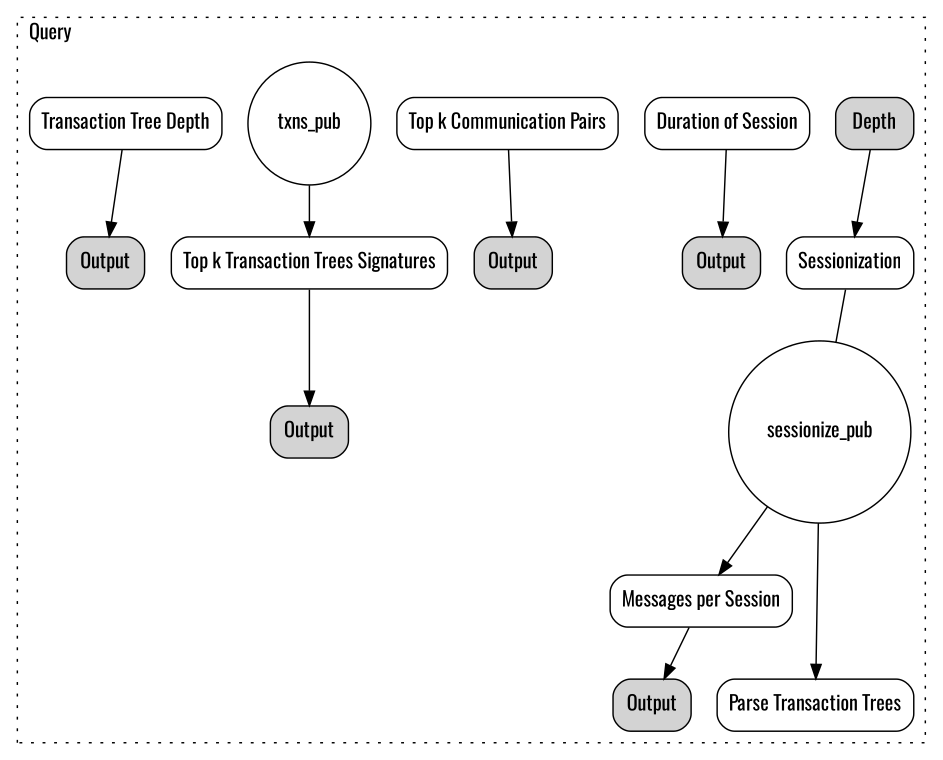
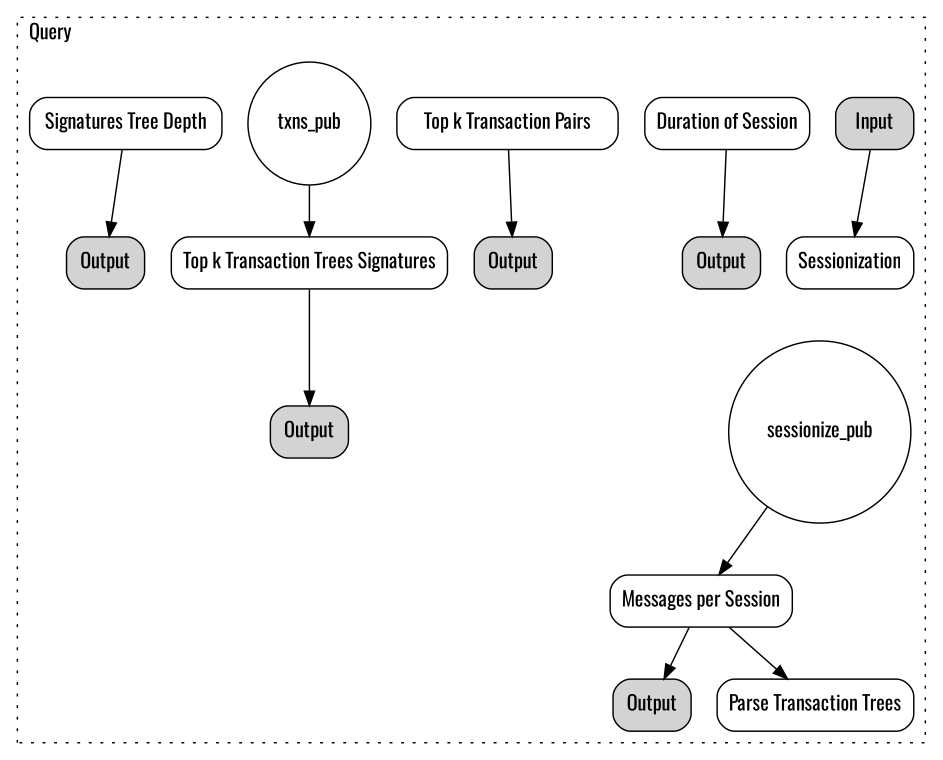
node "Transaction Tree Depth": label "Transaction Tree Depth" -> "Signatures Tree Depth"
node "Top k Communication Pairs": label "Top k Communication Pairs" -> "Top k Transaction Pairs"
node "Depth": label "Depth" -> "Input"
edge "Sessionization" -- "sessionize_pub": removed
edge "sessionize_pub" -> "Parse Transaction Trees": now "Messages per Session" -> "Parse Transaction Trees"
